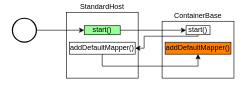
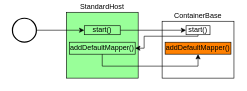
node "StandardHost": fillcolor #ffffff -> #99ff99
